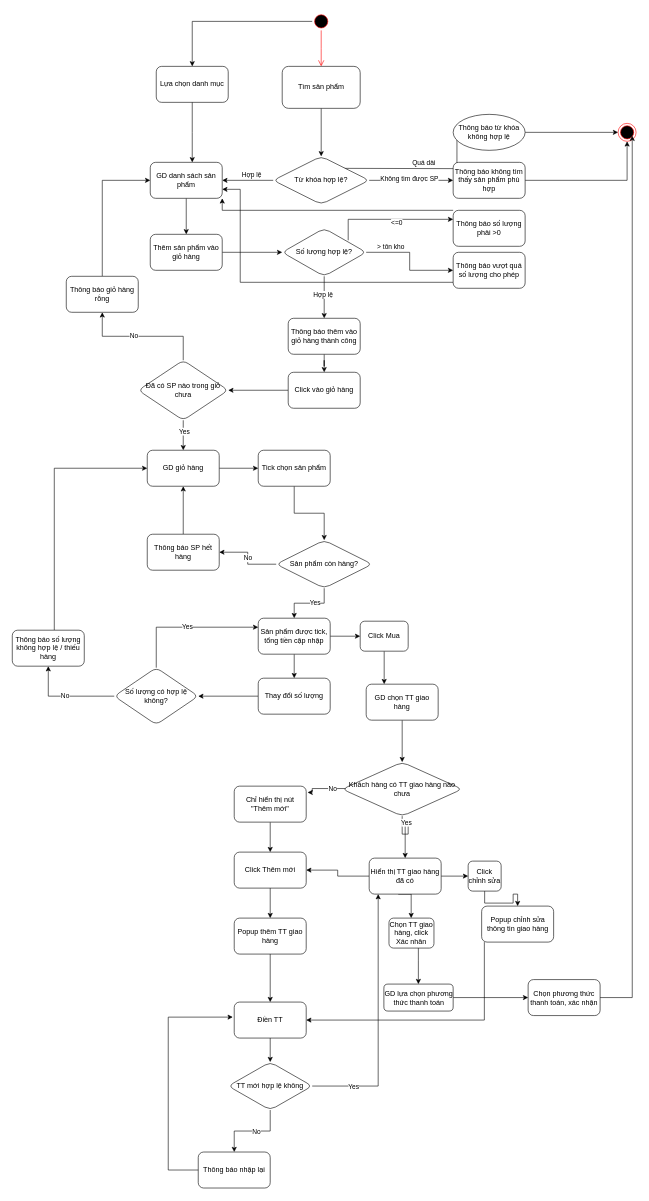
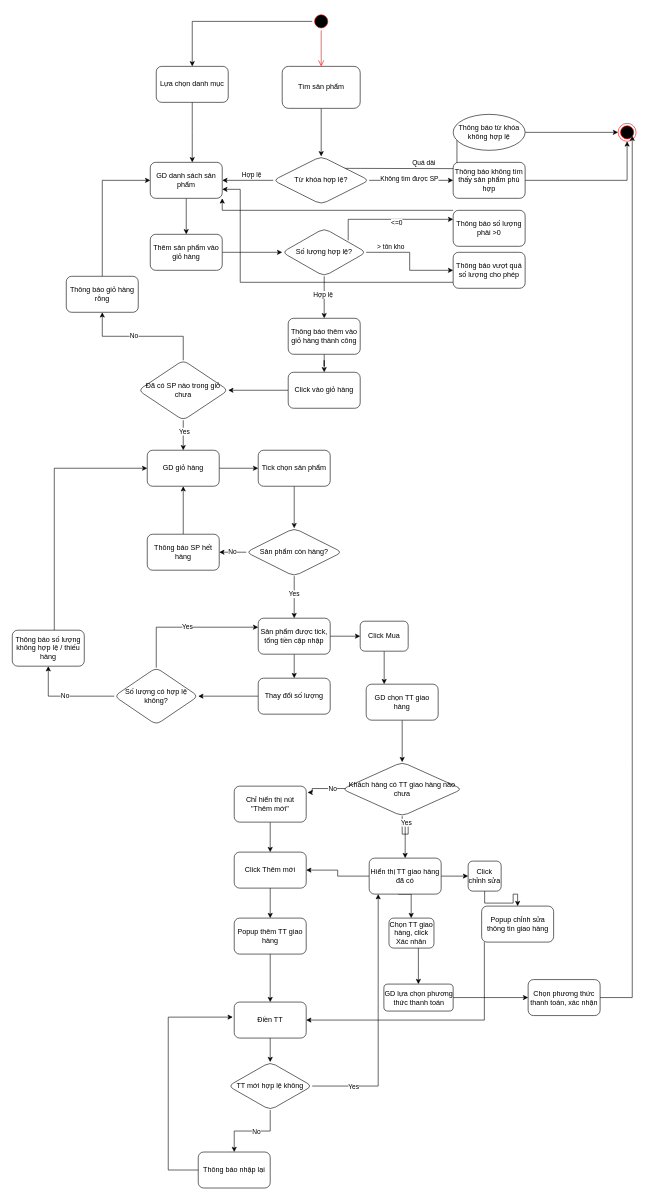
node "Sản phẩm còn hàng?": moved (324, 564) -> (294, 552)
